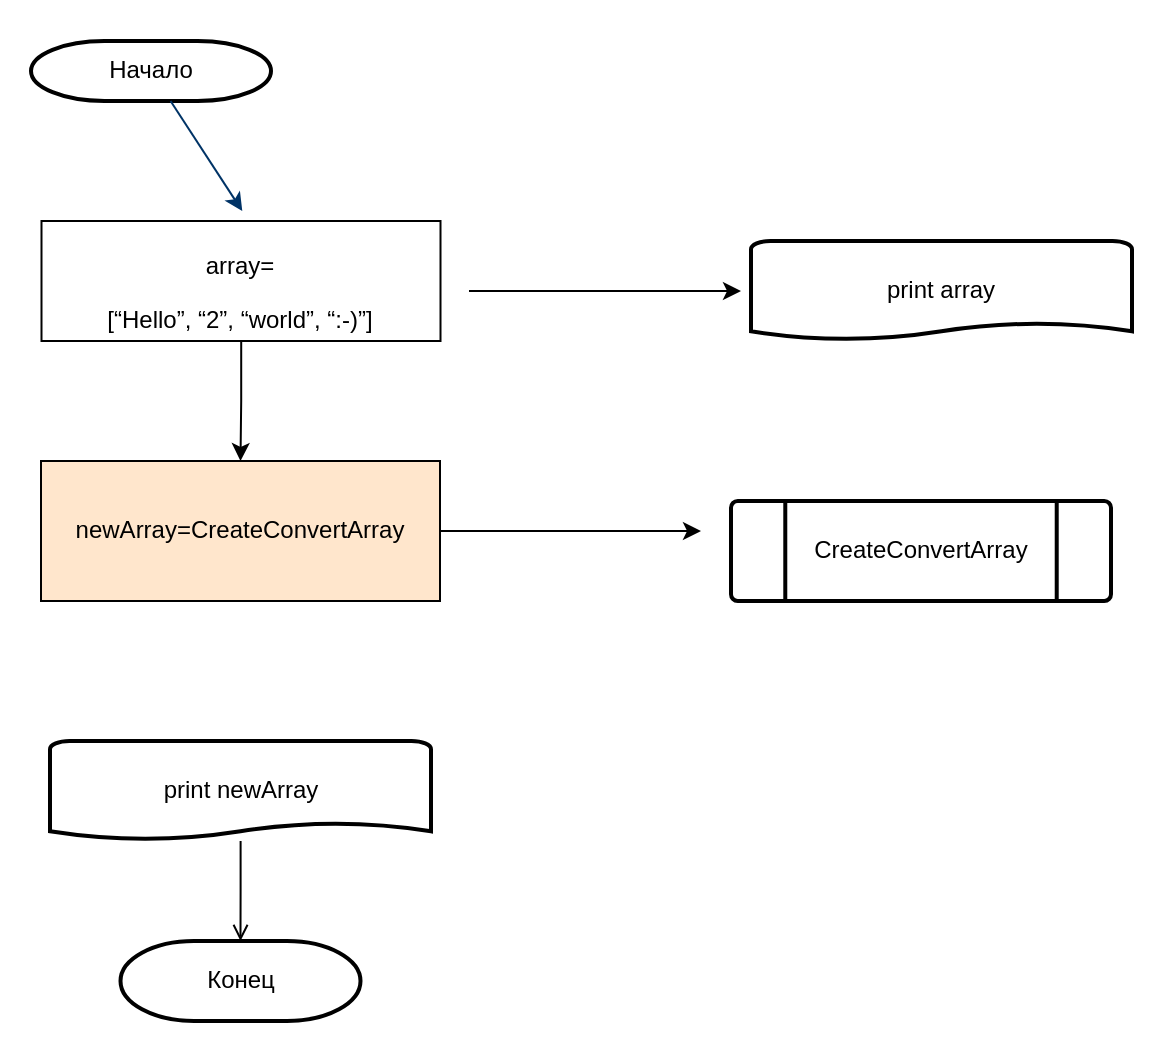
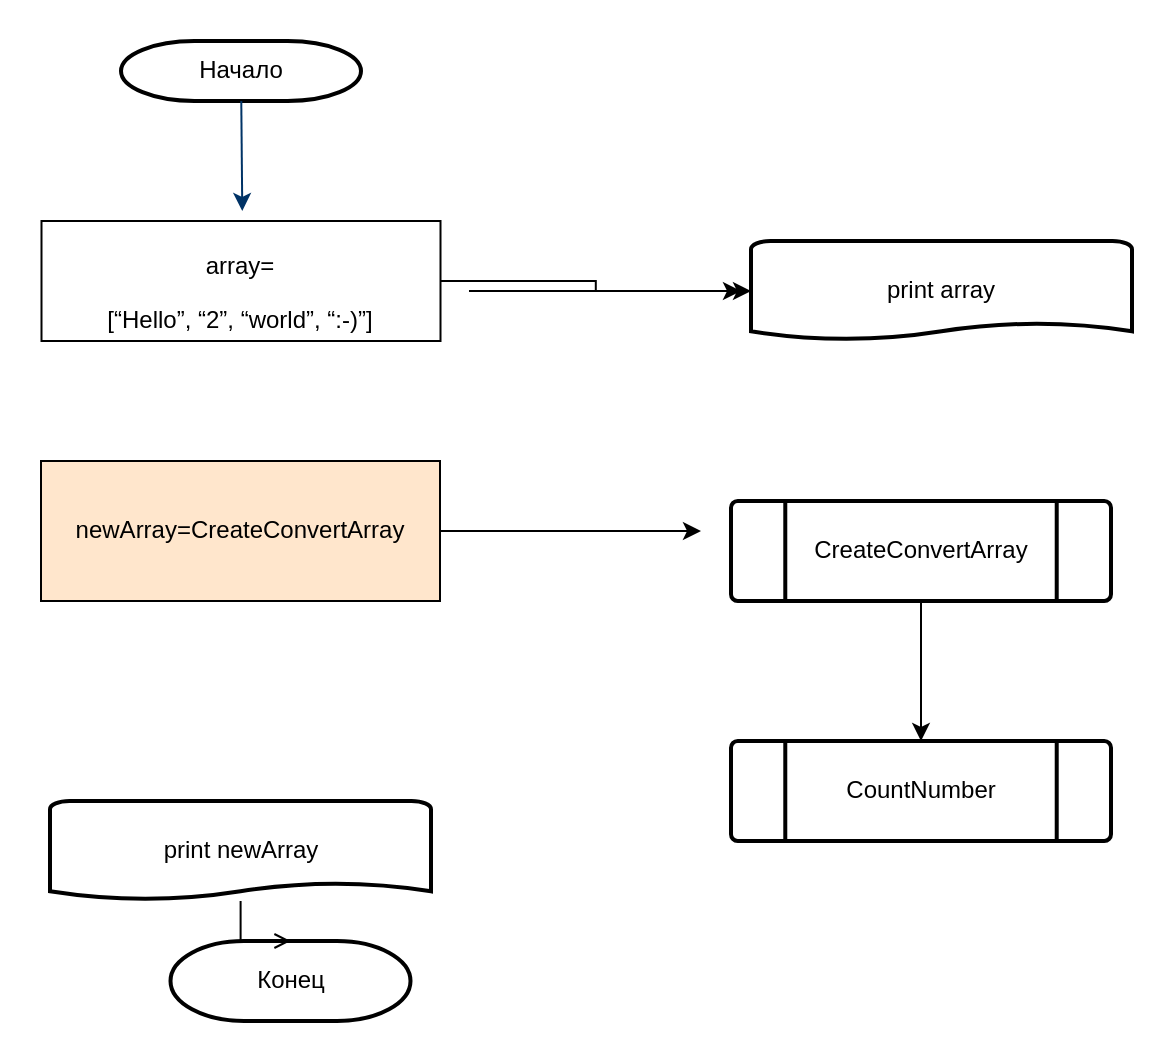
node "Начало": moved (151, 71) -> (241, 71)
edge "array= [“Hello”, “2”, “world”, “:-)”]" -> "newArray=CreateConvertArray": now "array= [“Hello”, “2”, “world”, “:-)”]" -> "print array"
edge "CreateConvertArray" -> "CountNumber": added
node "print newArray": moved (241, 791) -> (241, 851)
node "CountNumber": added
node "Конец": moved (241, 981) -> (291, 981)
